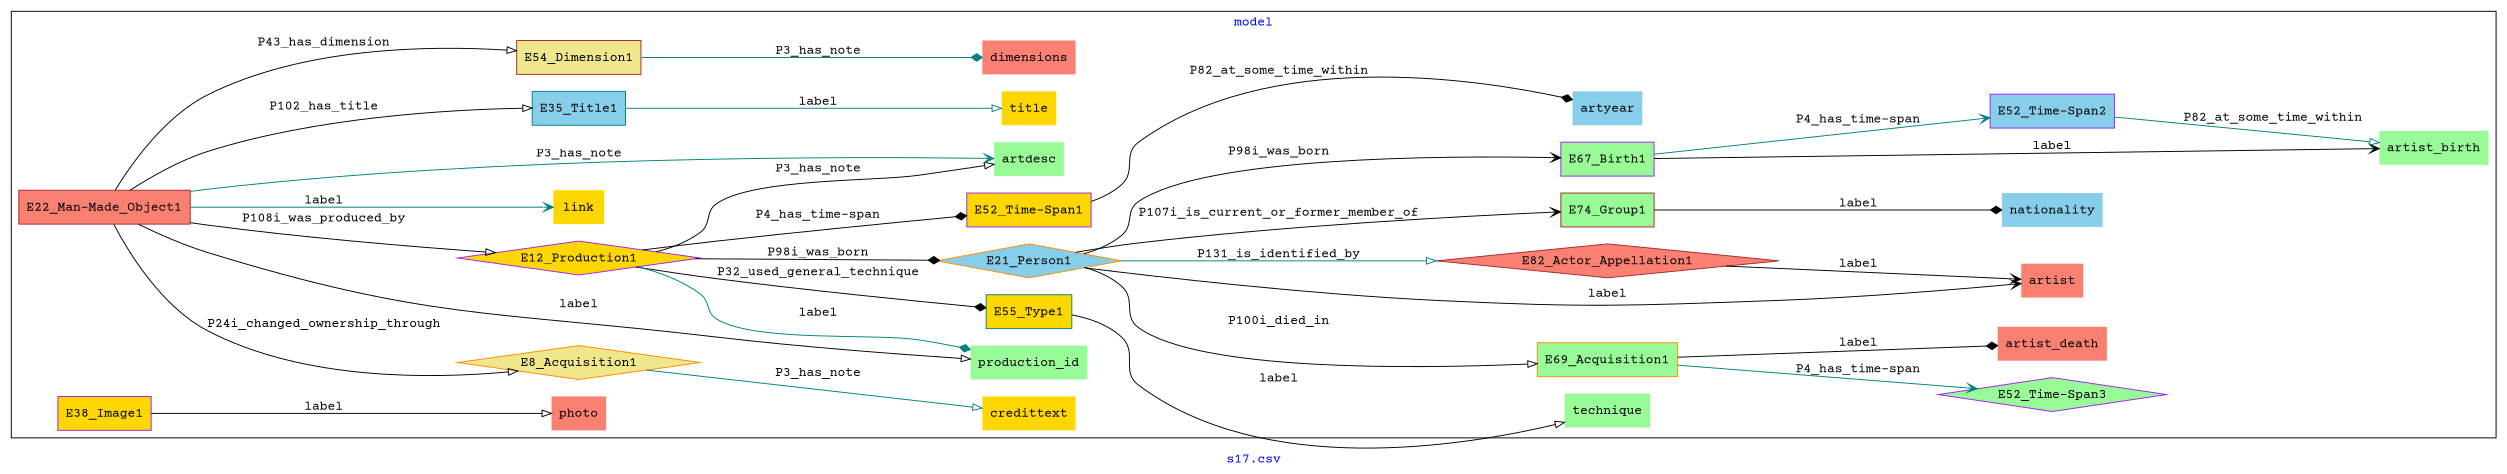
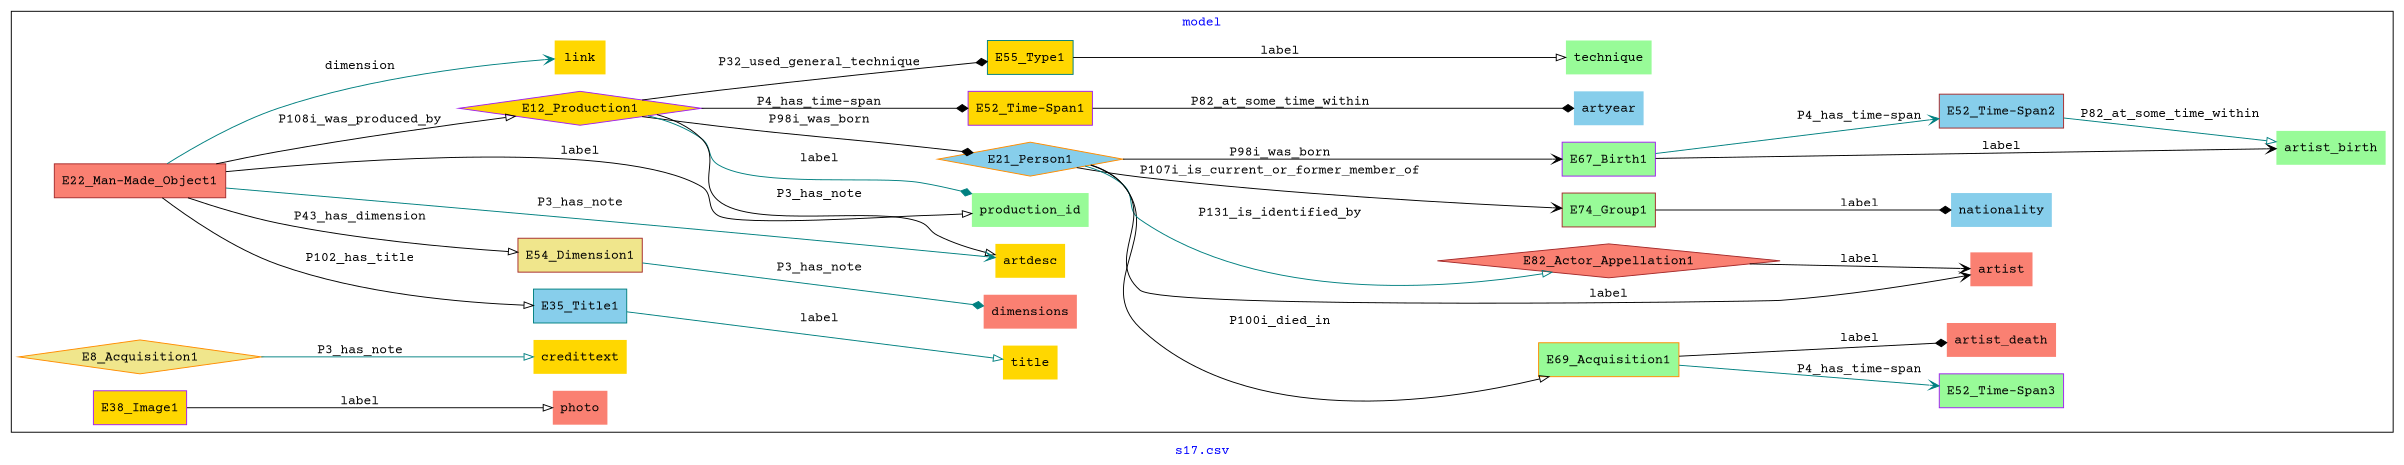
node "E52_Time-Span2": color purple -> brown
node "artdesc": fillcolor palegreen -> gold
edge "E22_Man-Made_Object1" -> "link": label "label" -> "dimension"
edge "E22_Man-Made_Object1" -> "E8_Acquisition1": removed, label "P24i_changed_ownership_through"
node "E52_Time-Span3": shape diamond -> box
